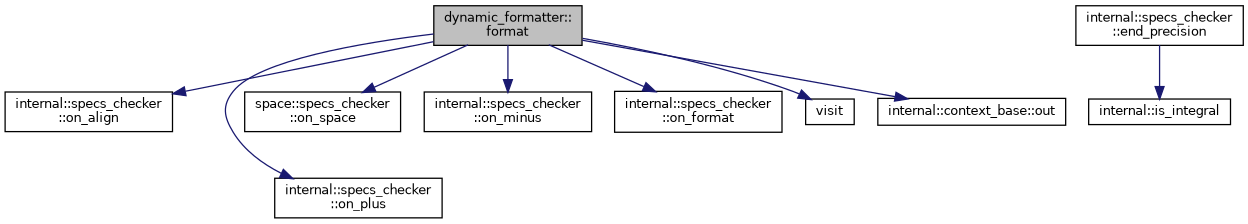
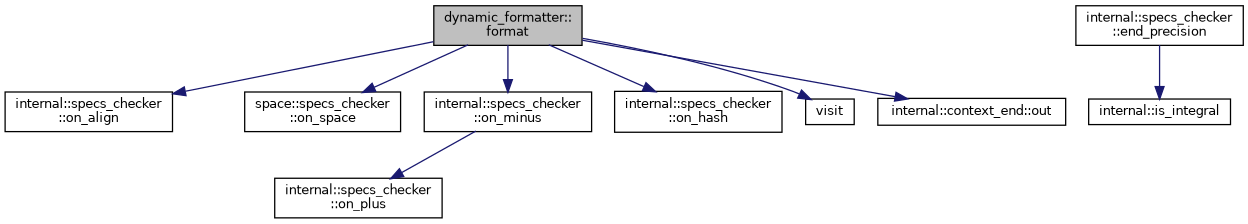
edge "dynamic_formatter:: format" -> "internal::specs_checker ::on_plus": now "internal::specs_checker ::on_minus" -> "internal::specs_checker ::on_plus"
node "internal::specs_checker ::on_format": label "internal::specs_checker ::on_format" -> "internal::specs_checker ::on_hash"
node "internal::context_base::out": label "internal::context_base::out" -> "internal::context_end::out"
